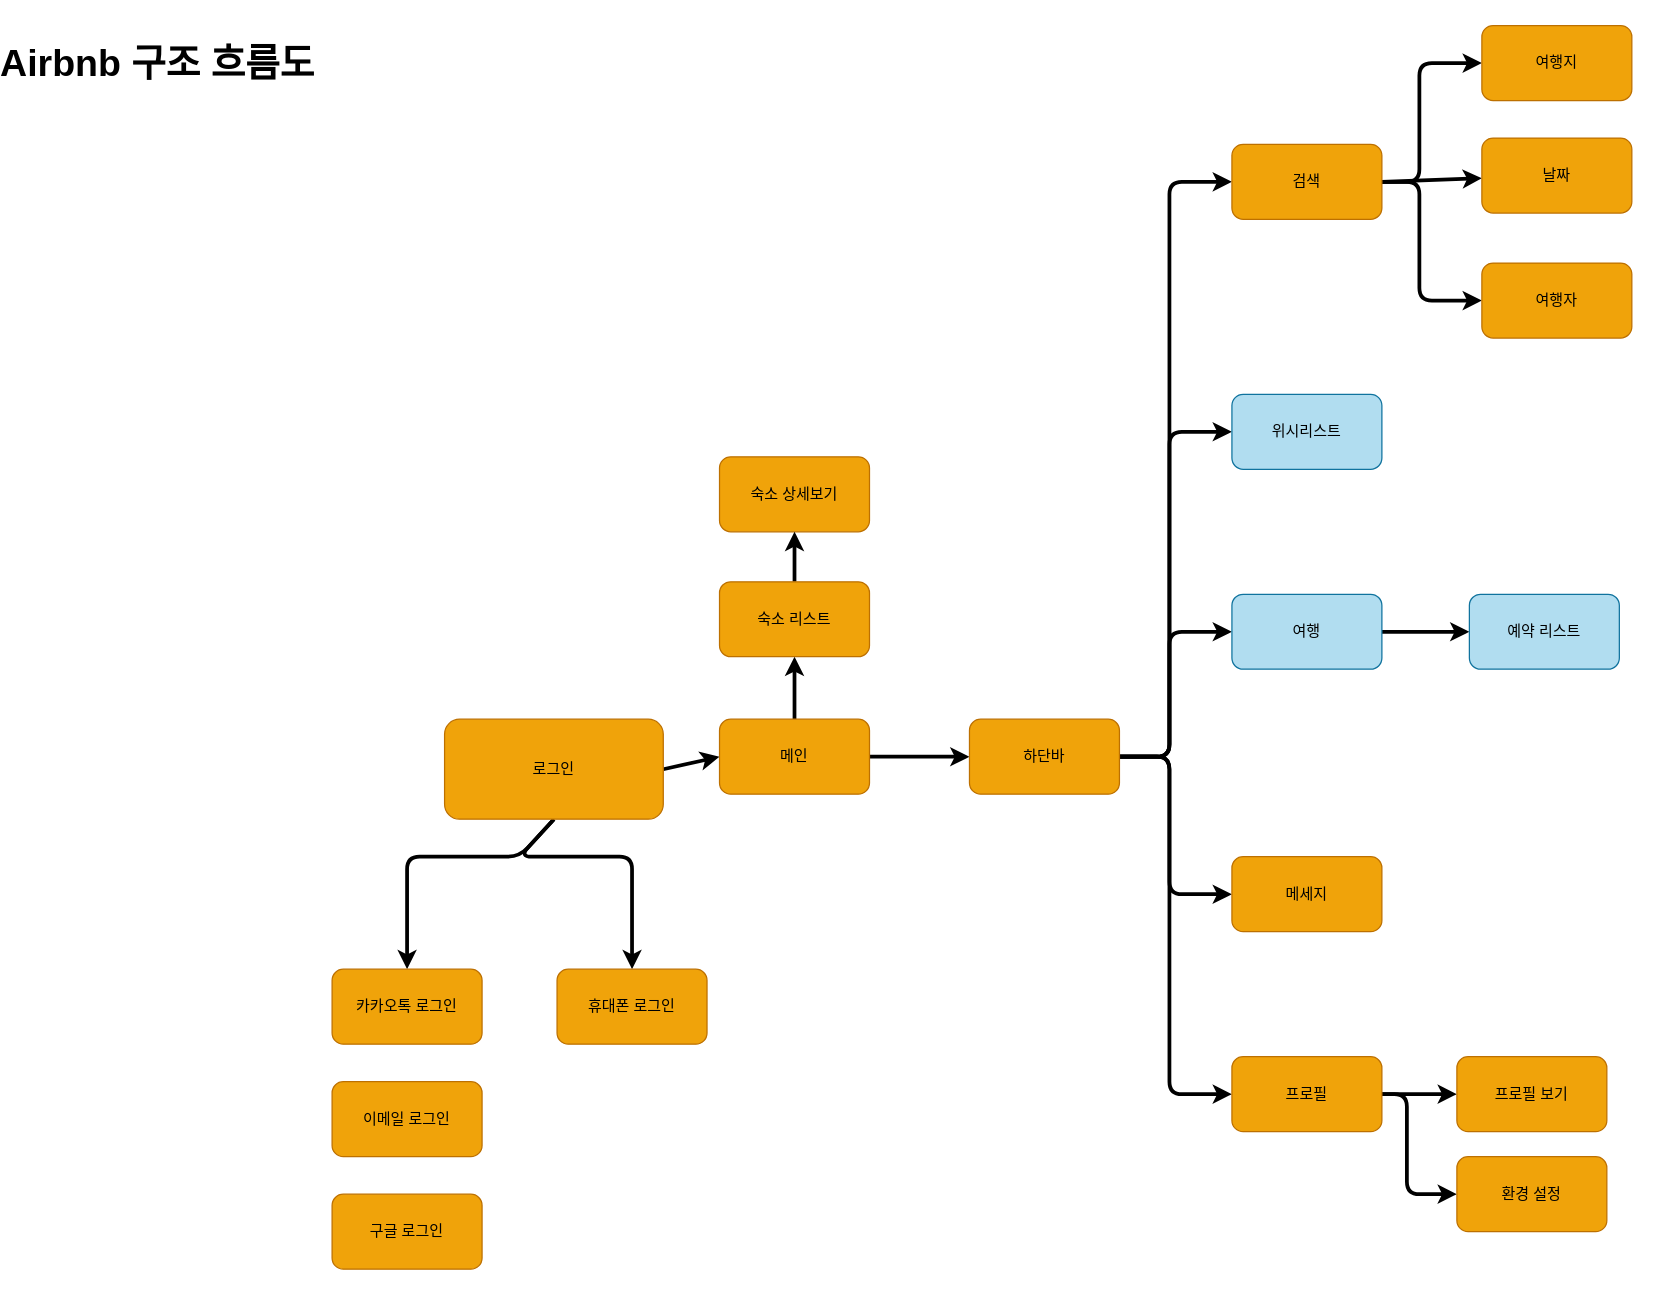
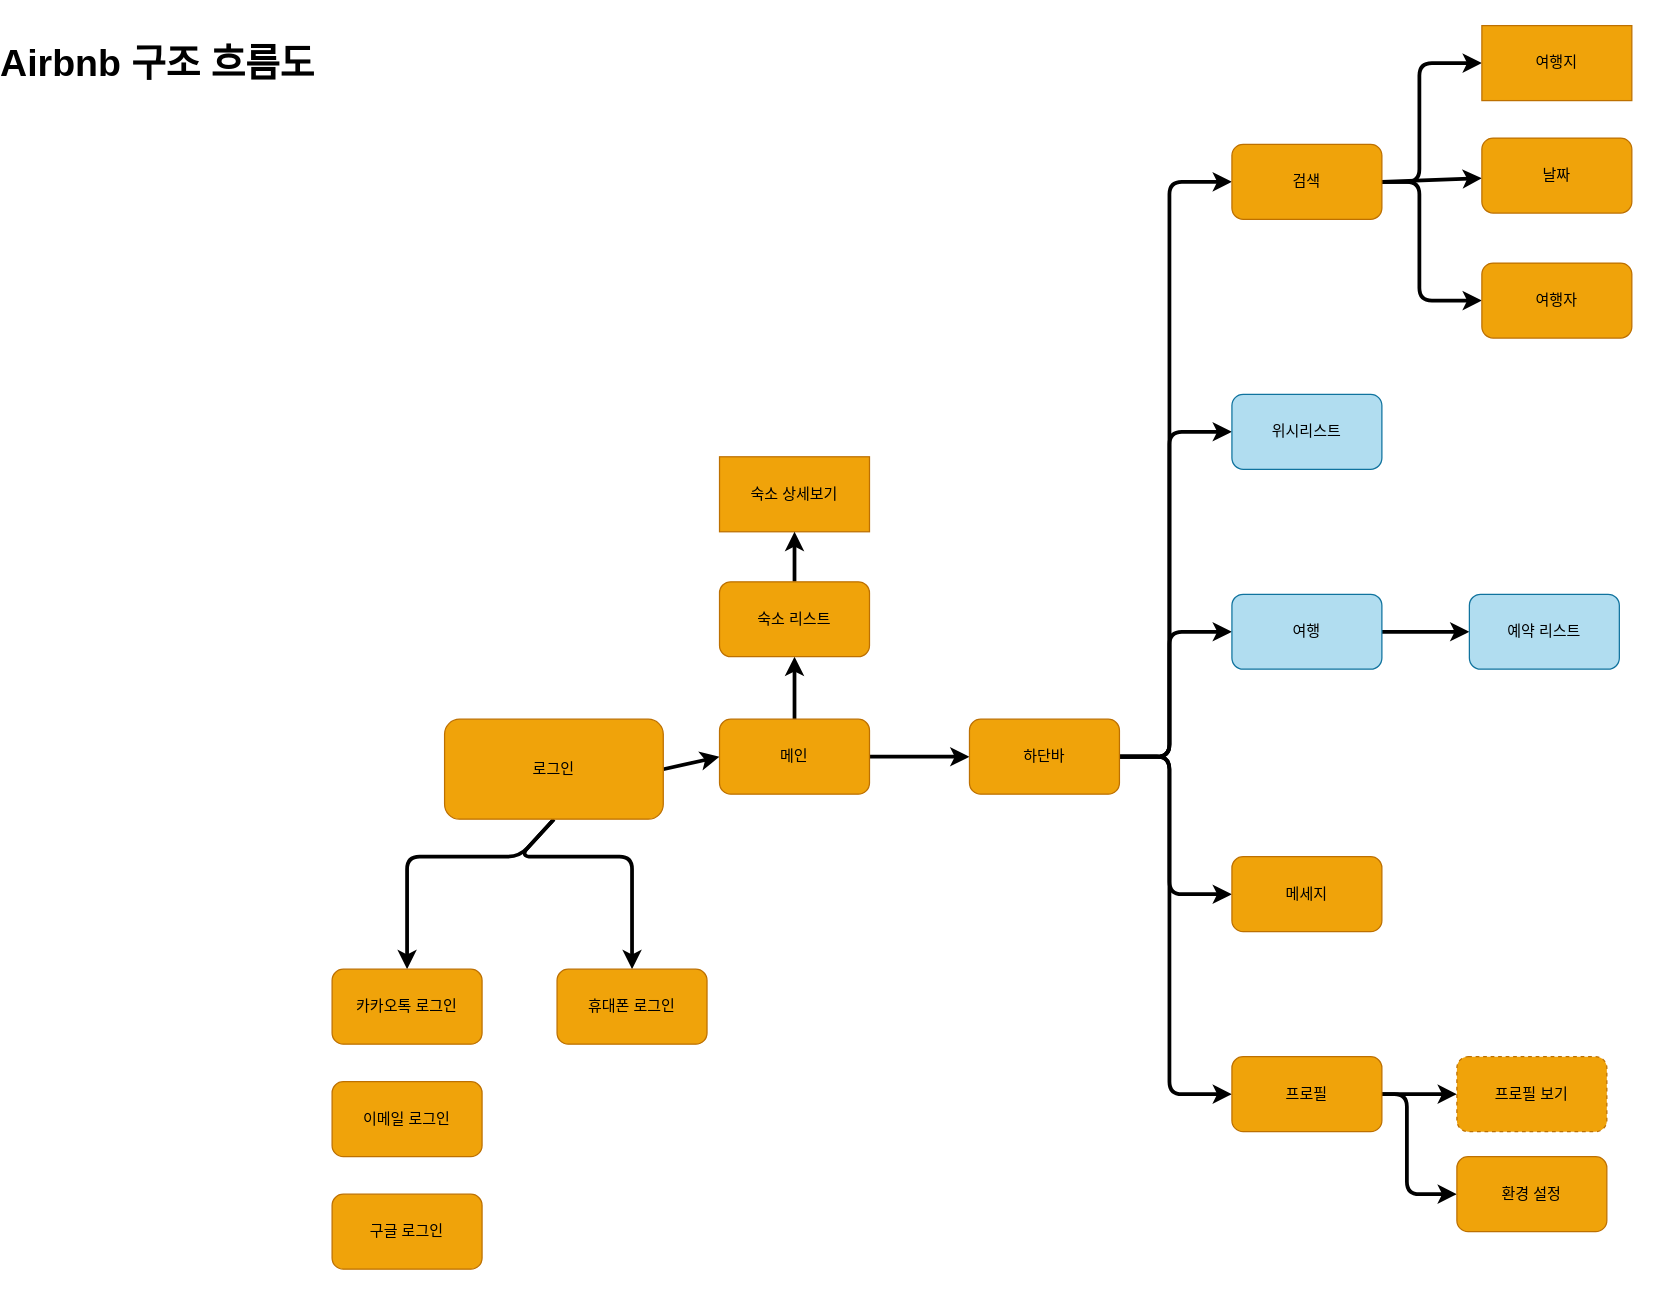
node "여행지": shape rounded rectangle -> rectangle
node "숙소 상세보기": shape rounded rectangle -> rectangle
node "프로필 보기": style solid -> dashed
